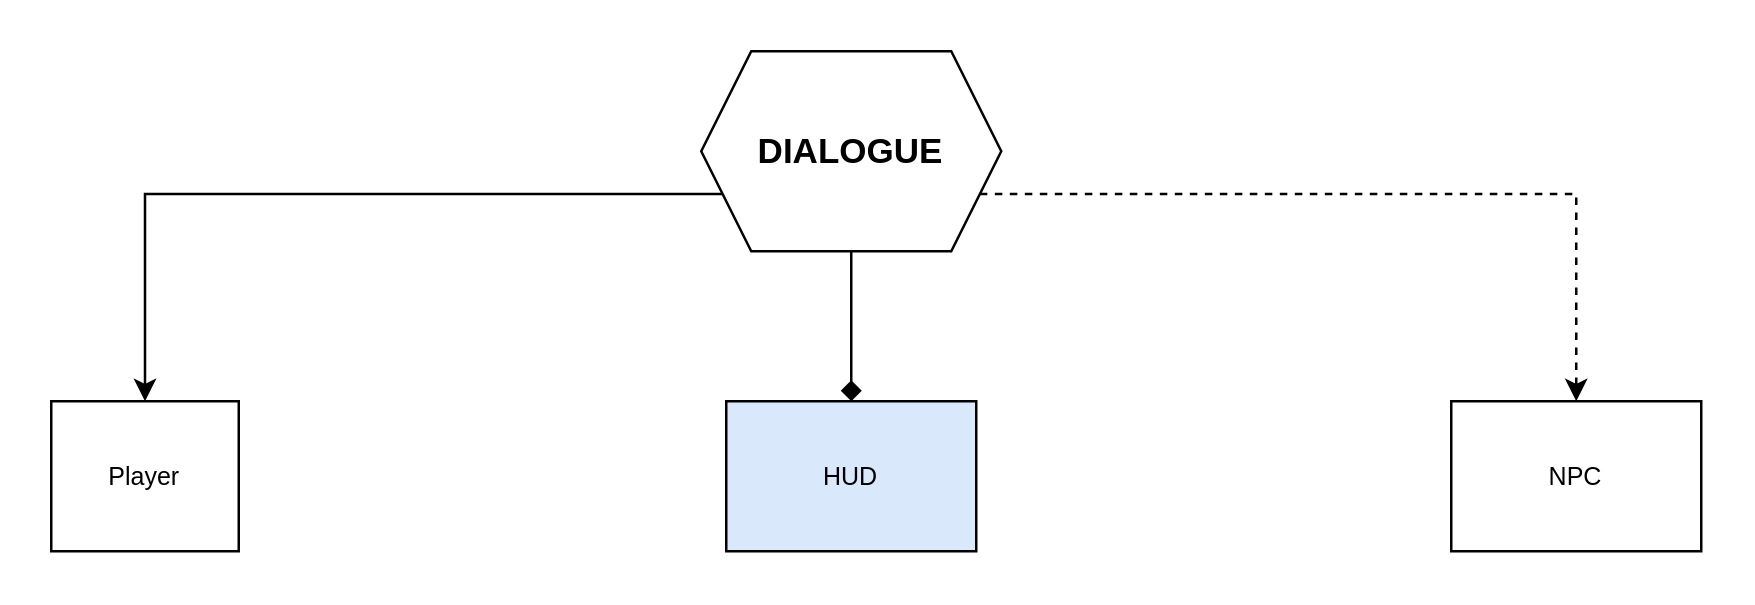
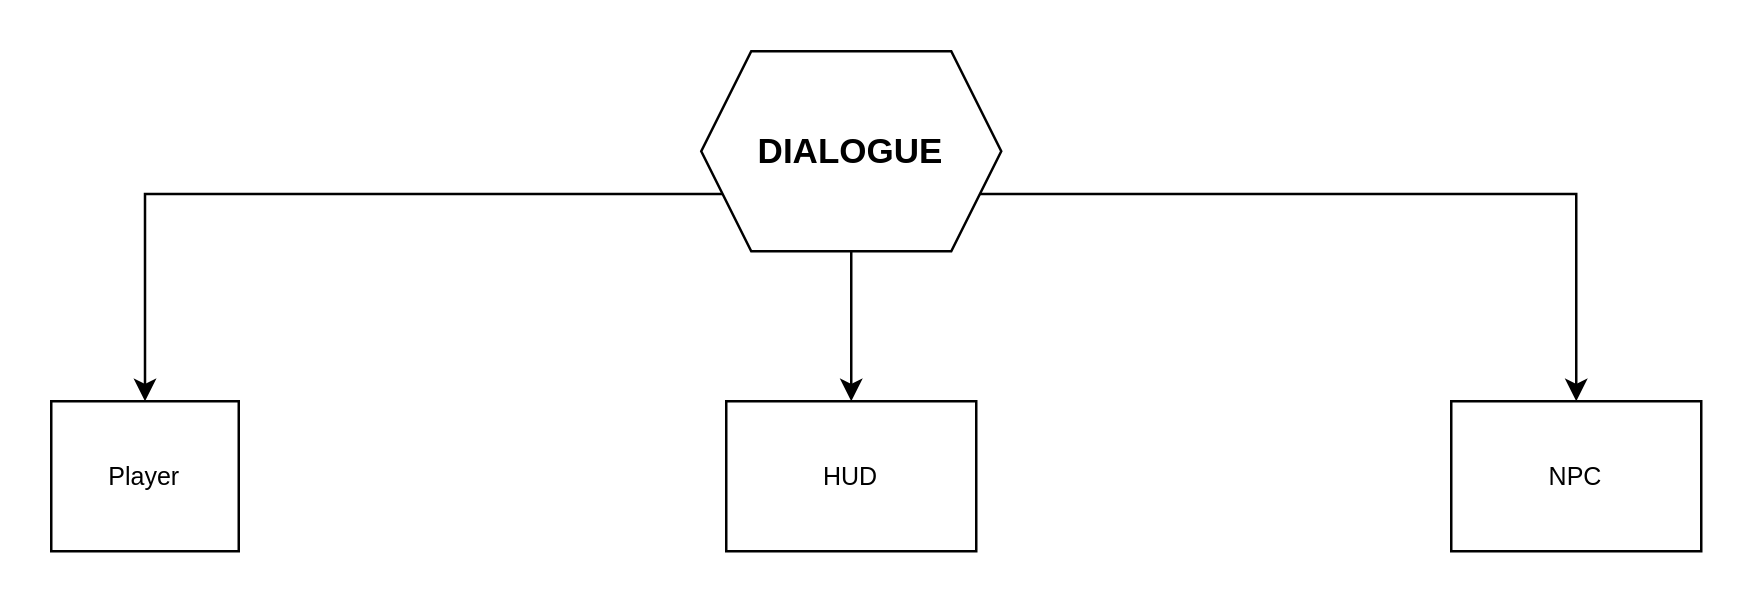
edge "DIALOGUE" -> "NPC": style dashed -> solid
edge "DIALOGUE" -> "HUD": arrowhead diamond -> classic
node "HUD": fillcolor #dae8fc -> #ffffff
